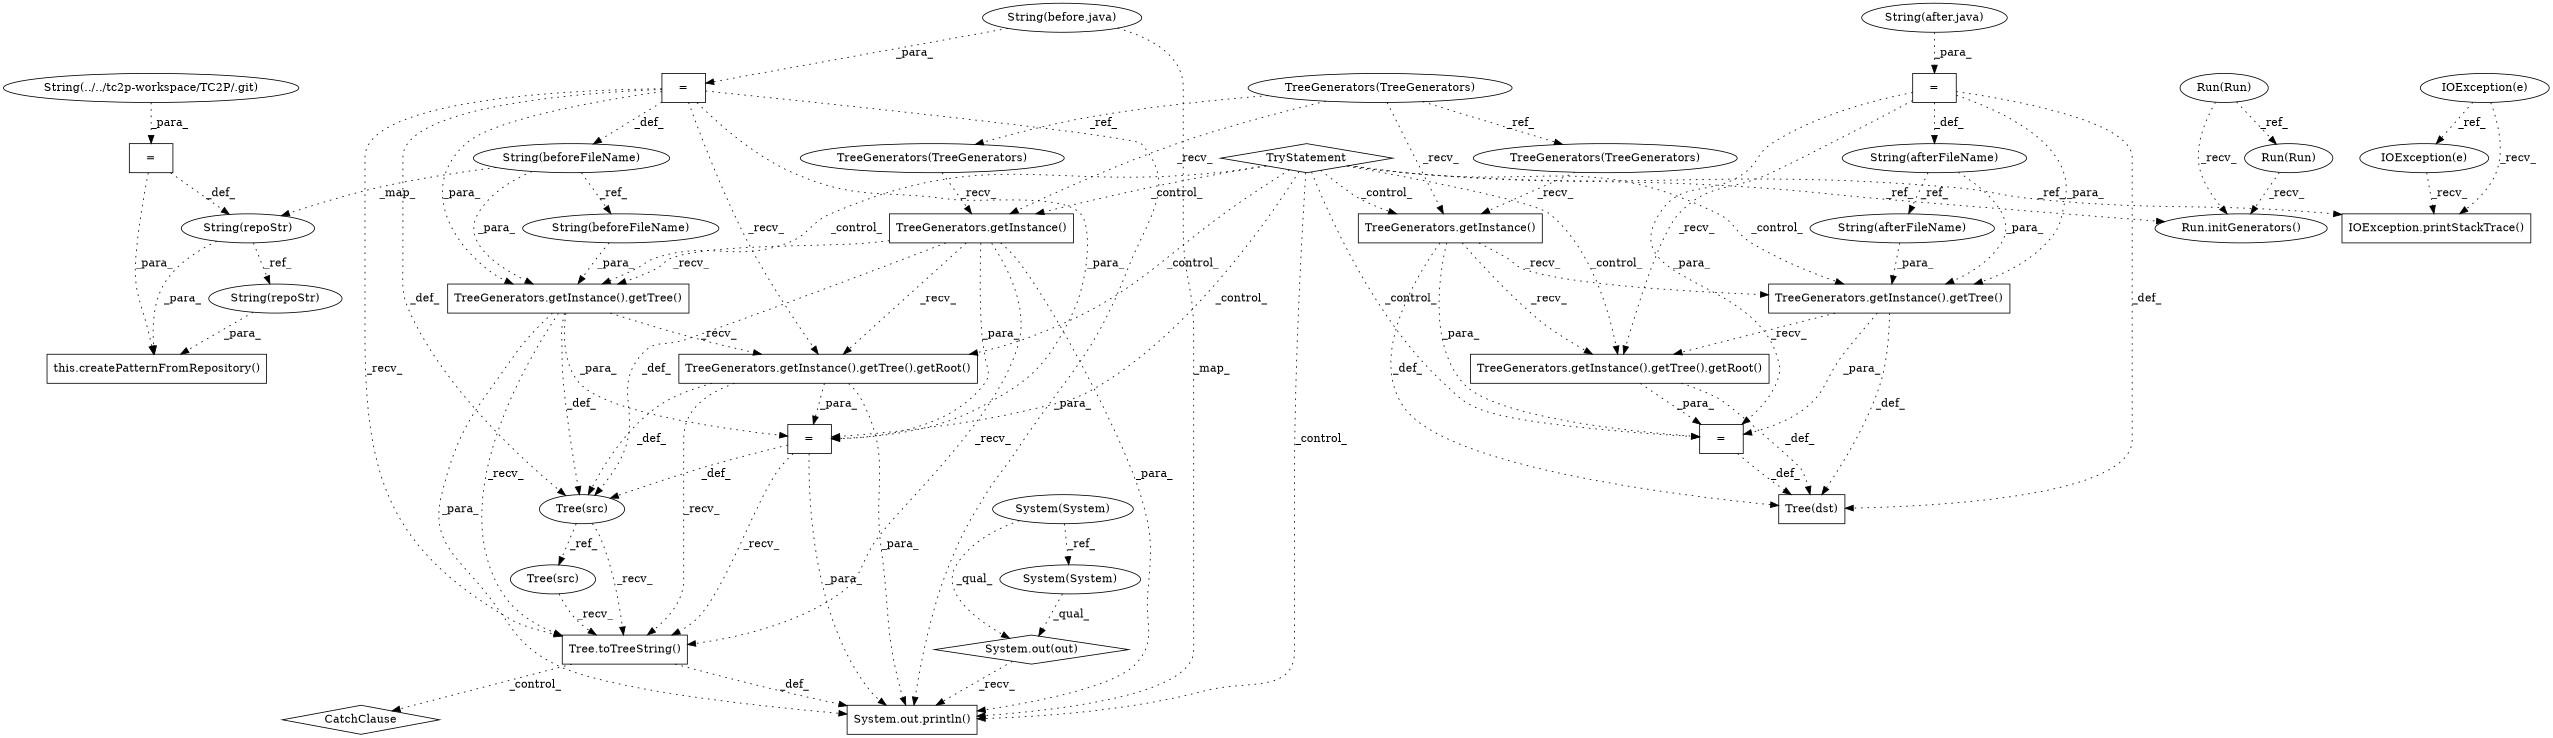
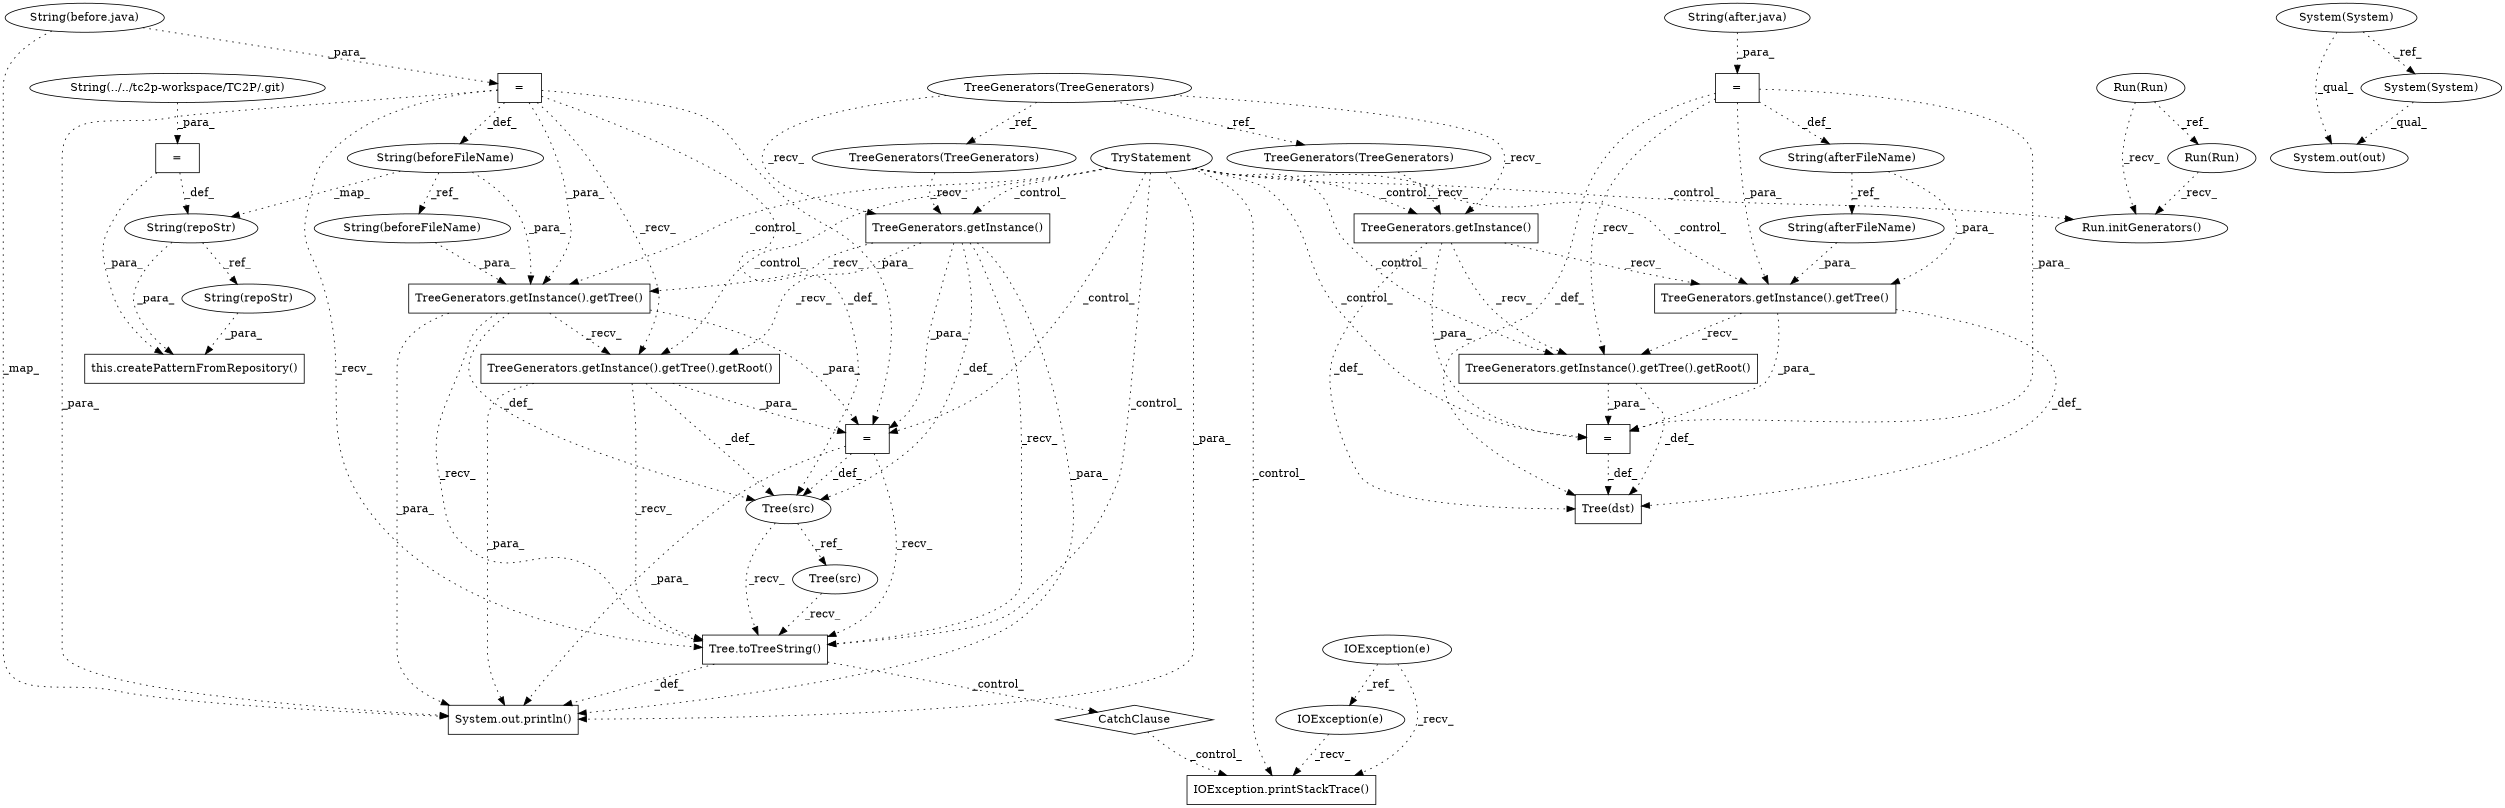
node "TryStatement": shape diamond -> ellipse
edge "TryStatement" -> "Run.initGenerators()": label "_ref_" -> "_control_"
edge "TryStatement" -> "IOException.printStackTrace()": label "_ref_" -> "_control_"
edge "TryStatement" -> "System.out.println()": label "_control_" -> "_para_"
edge "TryStatement" -> "Tree.toTreeString()": added, label "_control_"
node "System.out(out)": shape diamond -> ellipse
edge "System.out(out)" -> "System.out.println()": removed, label "_recv_"
edge "CatchClause" -> "IOException.printStackTrace()": added, label "_control_"
